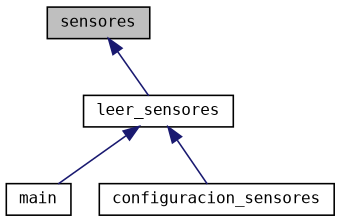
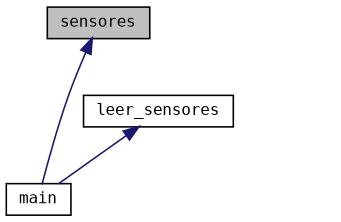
edge "leer_sensores" -> "sensores": now "main" -> "sensores"
node "configuracion_sensores": removed
